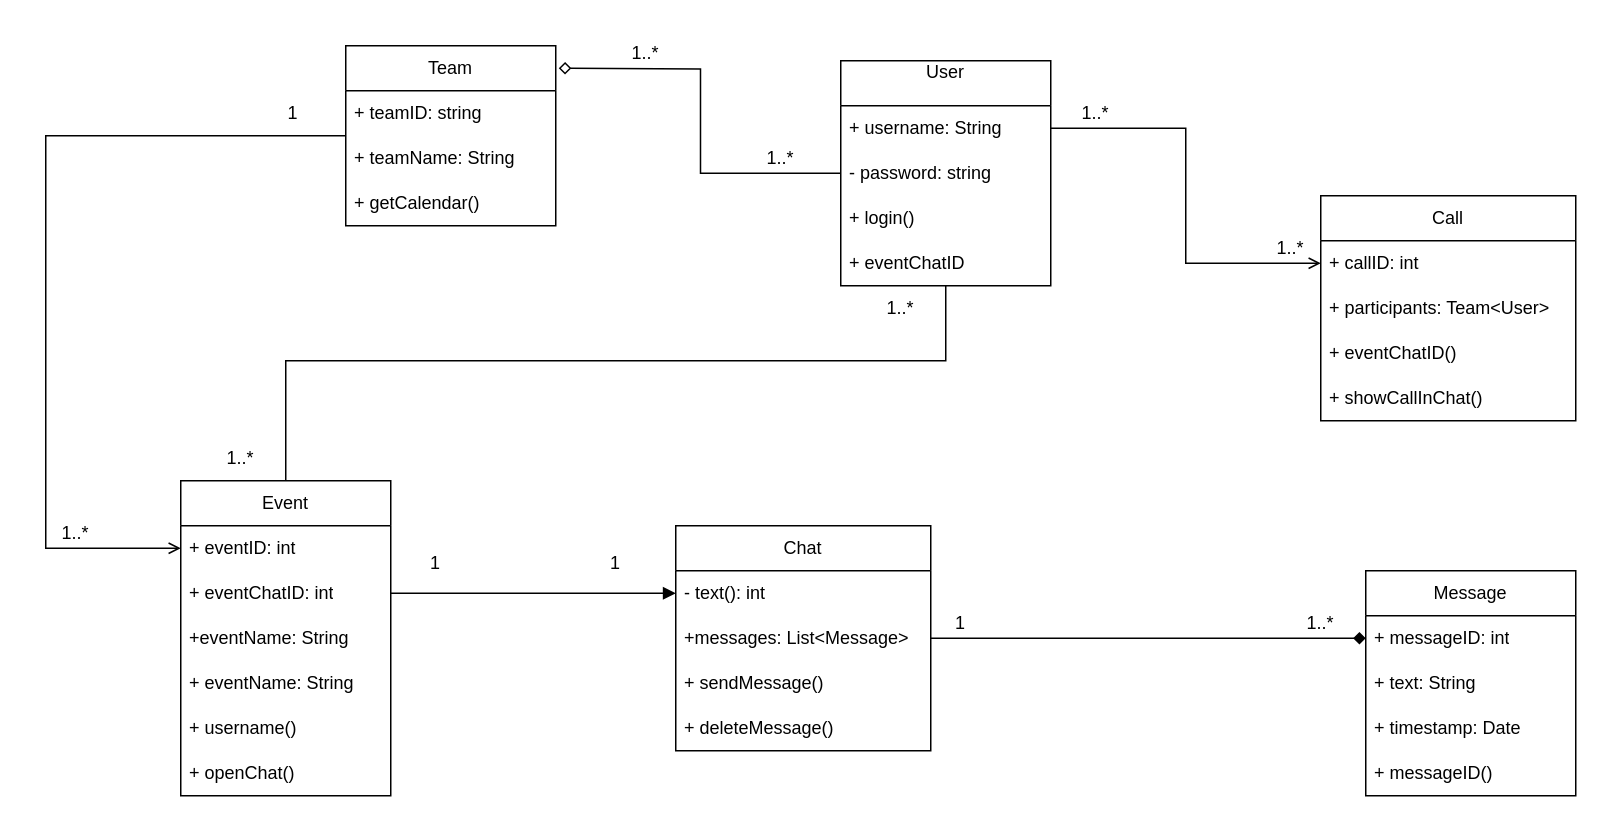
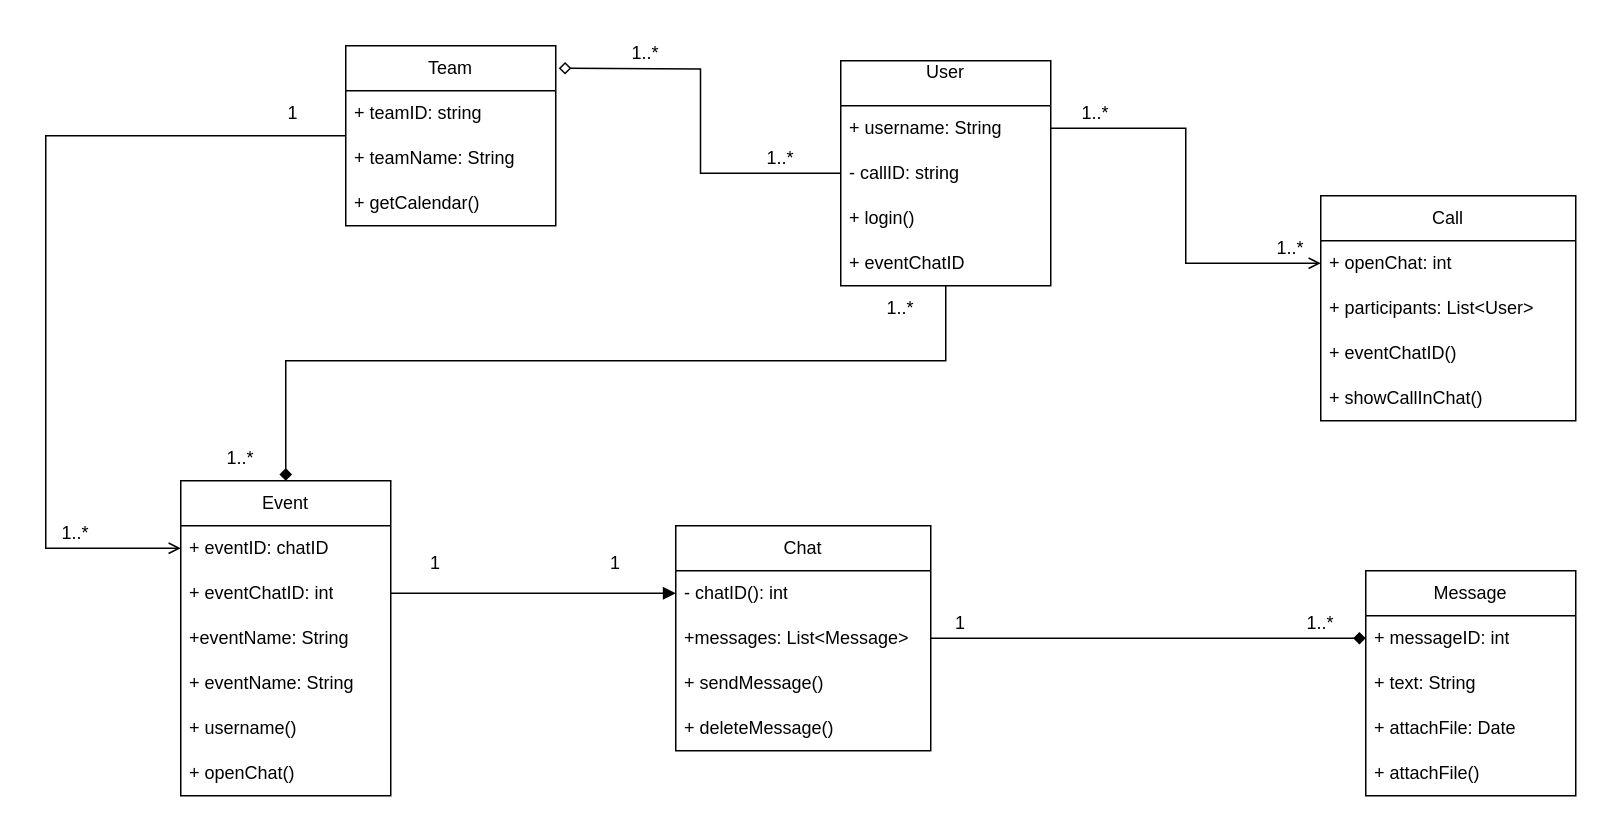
node "- password: string": label "- password: string" -> "- callID: string"
node "+ callID: int": label "+ callID: int" -> "+ openChat: int"
node "+ participants: Team<User>": label "+ participants: Team<User>" -> "+ participants: List<User>"
edge "User" -- "Event": arrowhead none -> diamond
node "+ eventID: int": label "+ eventID: int" -> "+ eventID: chatID"
node "- text(): int": label "- text(): int" -> "- chatID(): int"
node "+ timestamp: Date": label "+ timestamp: Date" -> "+ attachFile: Date"
node "+ messageID()": label "+ messageID()" -> "+ attachFile()"
